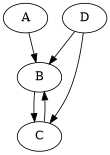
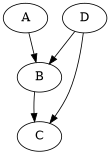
edge "C" -> "B": removed
